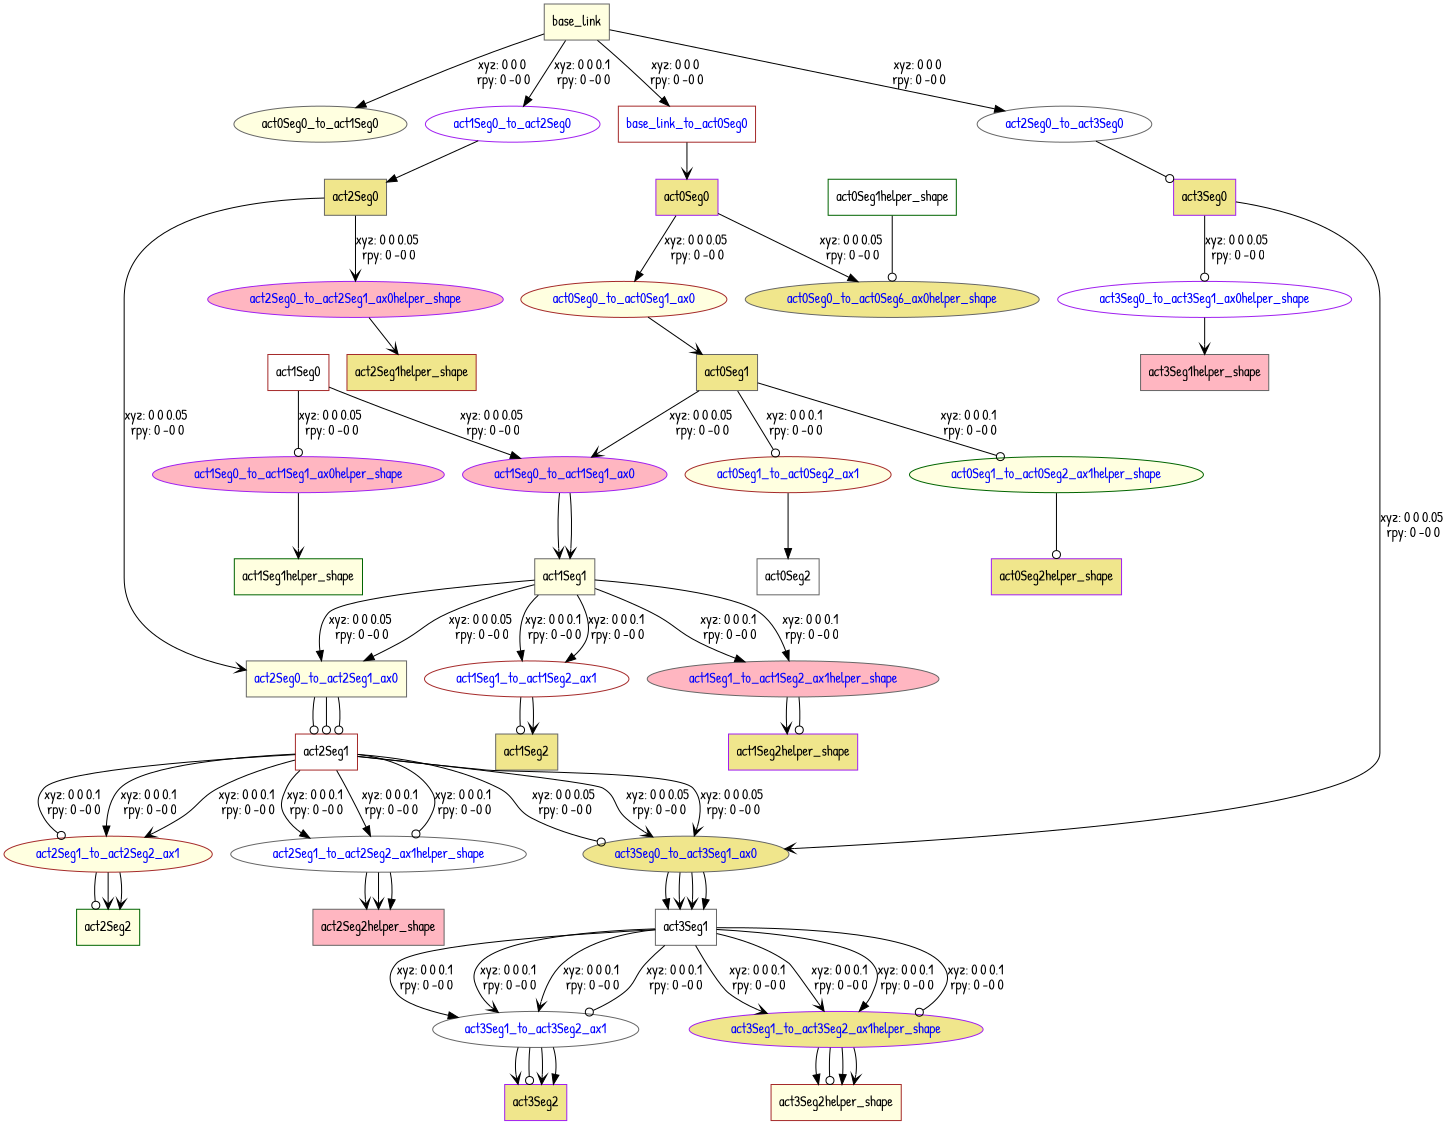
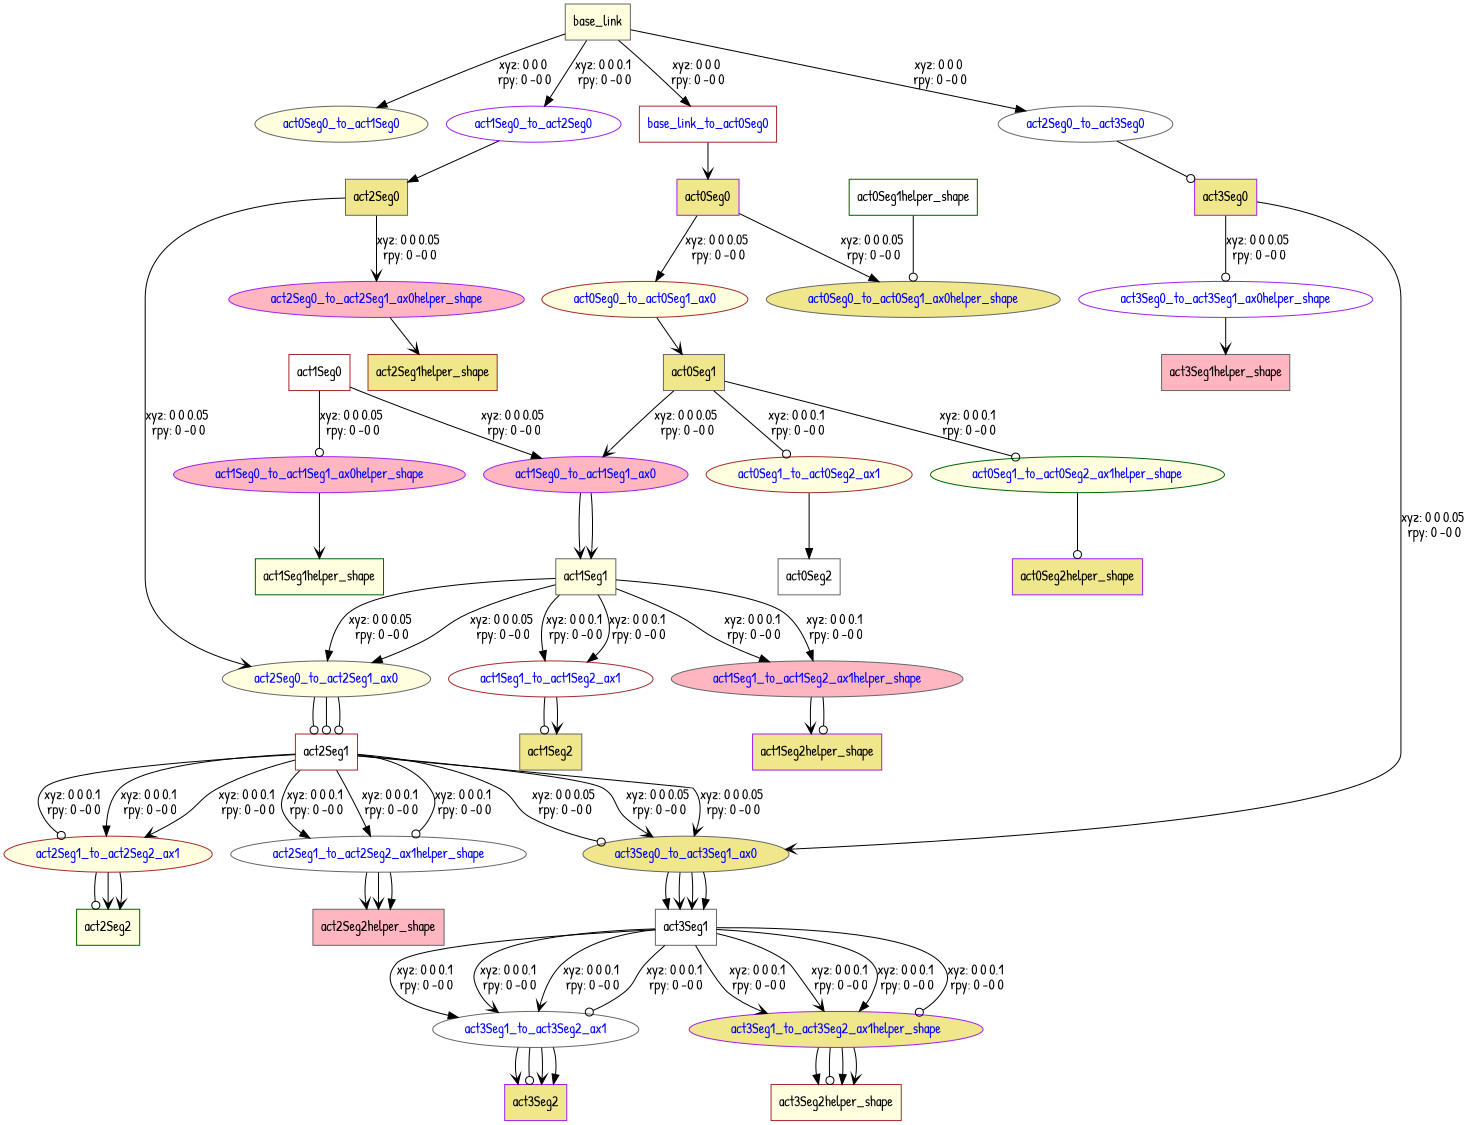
node "act0Seg0_to_act1Seg0": fontcolor black -> blue
node "act0Seg0_to_act0Seg6_ax0helper_shape": label "act0Seg0_to_act0Seg6_ax0helper_shape" -> "act0Seg0_to_act0Seg1_ax0helper_shape"
node "act2Seg0_to_act2Seg1_ax0": shape box -> ellipse
